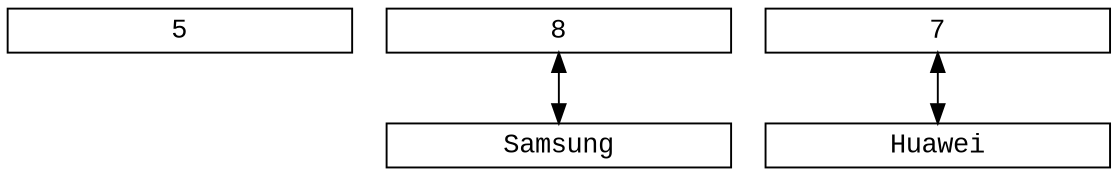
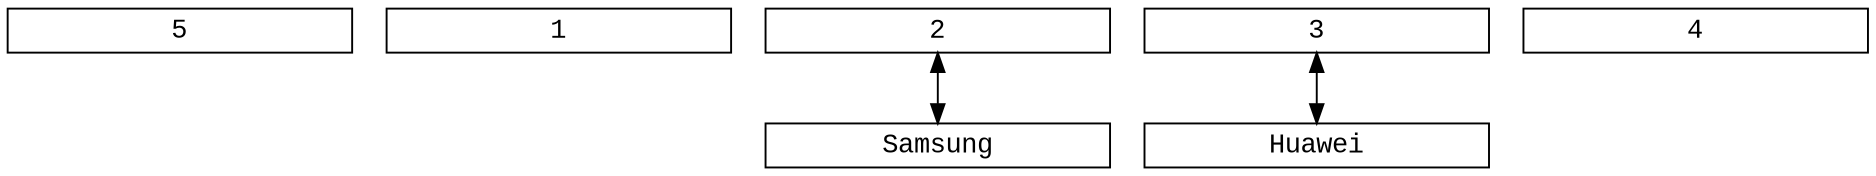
node "8": label "8" -> "2"
node "1": added
node "7": label "7" -> "3"
node "4": added
